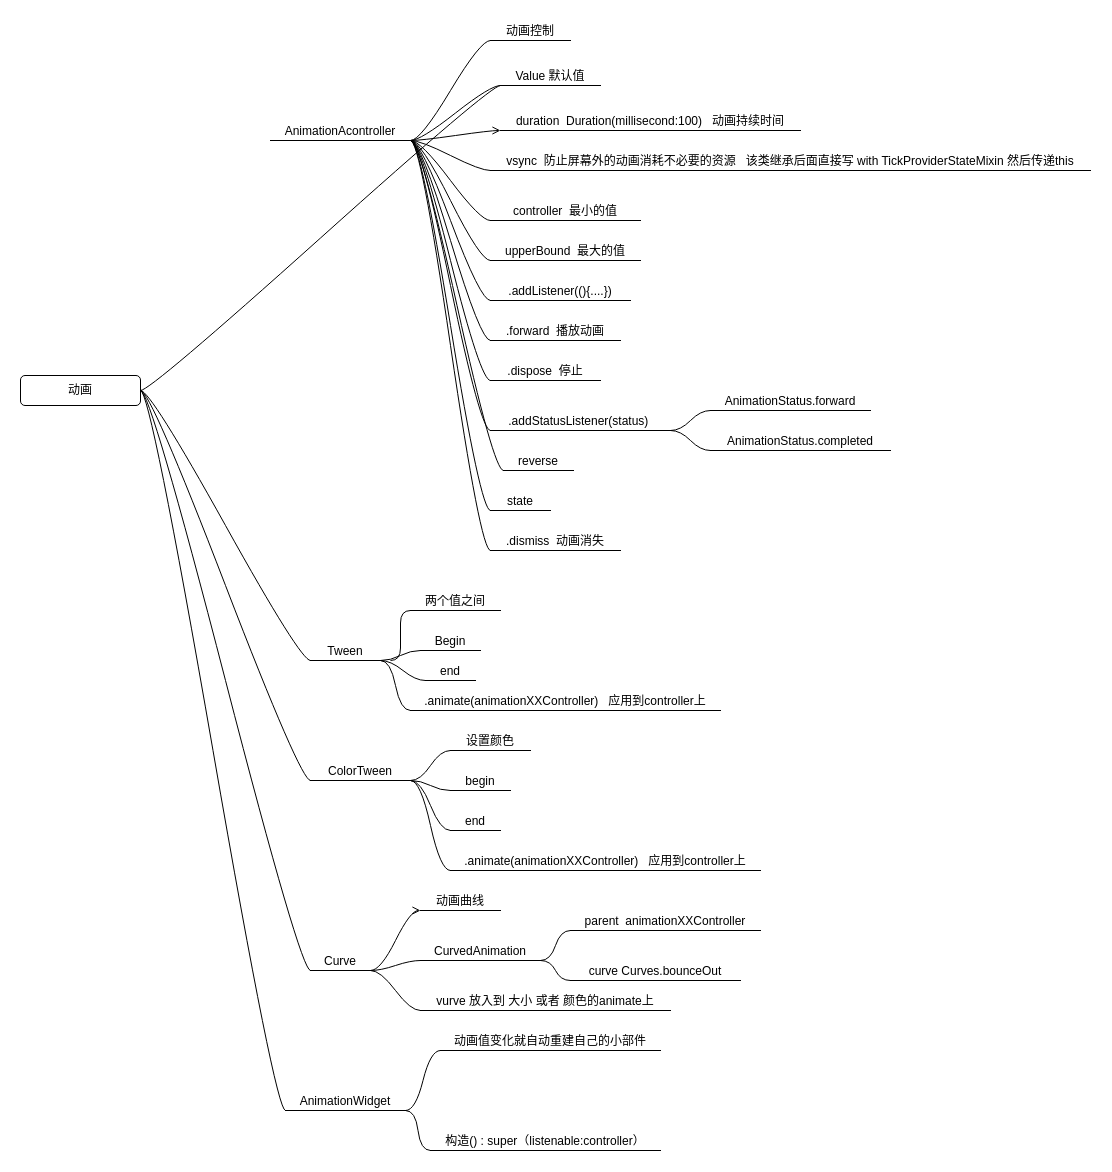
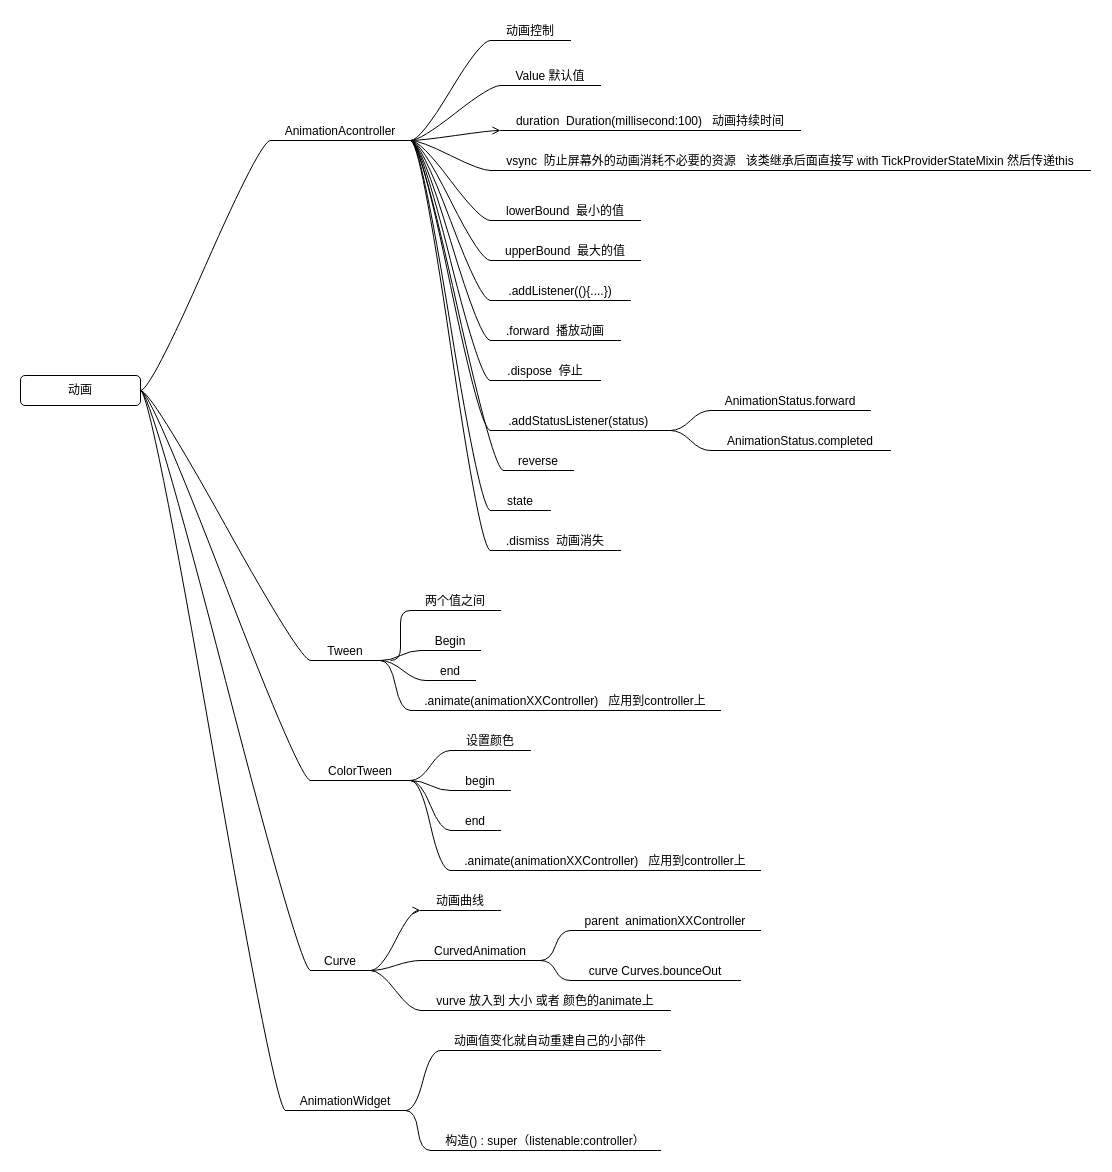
node "controller 最小的值": label "controller 最小的值" -> "lowerBound 最小的值"
edge "Value 默认值" -- "动画": now "AnimationAcontroller" -- "动画"
